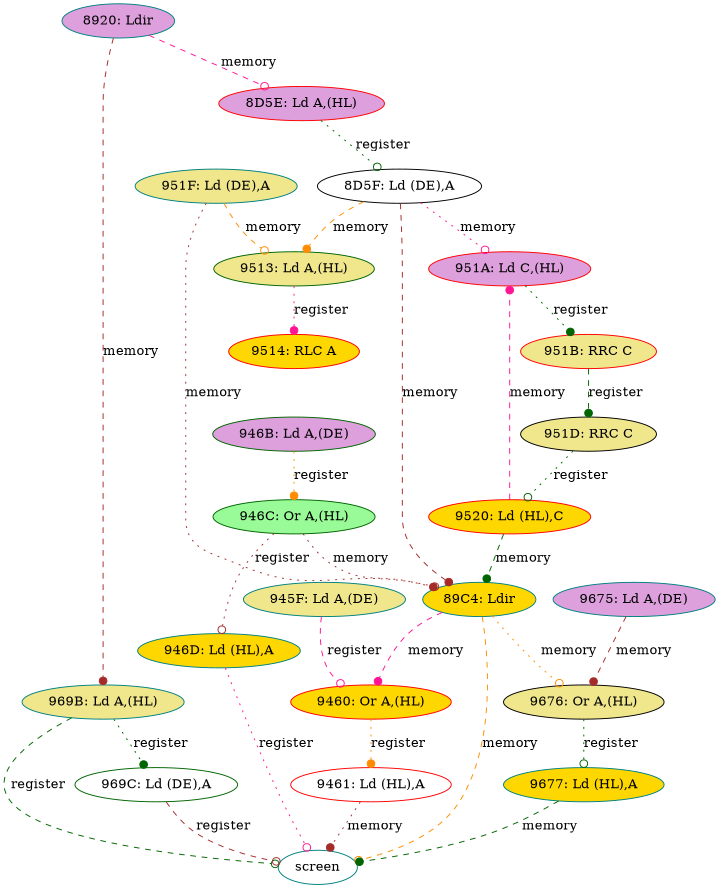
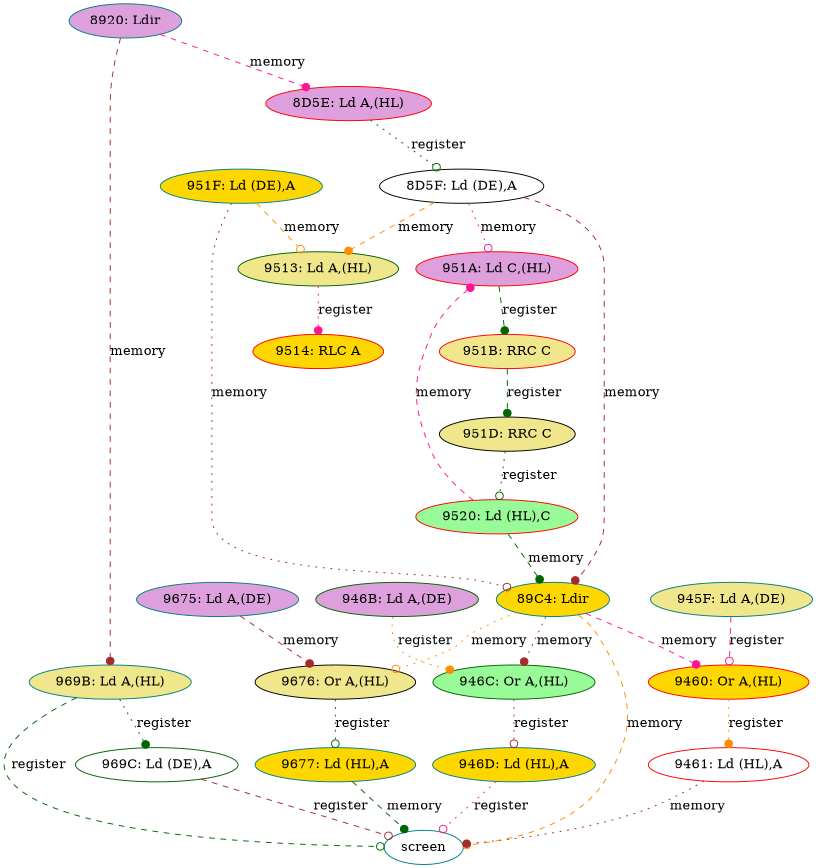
edge "8920: Ldir" -> "8D5E: Ld A,(HL)": arrowhead odot -> dot
node "951F: Ld (DE),A": fillcolor khaki -> gold
edge "951A: Ld C,(HL)" -> "951B: RRC C": style dotted -> dashed
node "9520: Ld (HL),C": fillcolor gold -> palegreen
edge "946C: Or A,(HL)" -> "89C4: Ldir": reversed
